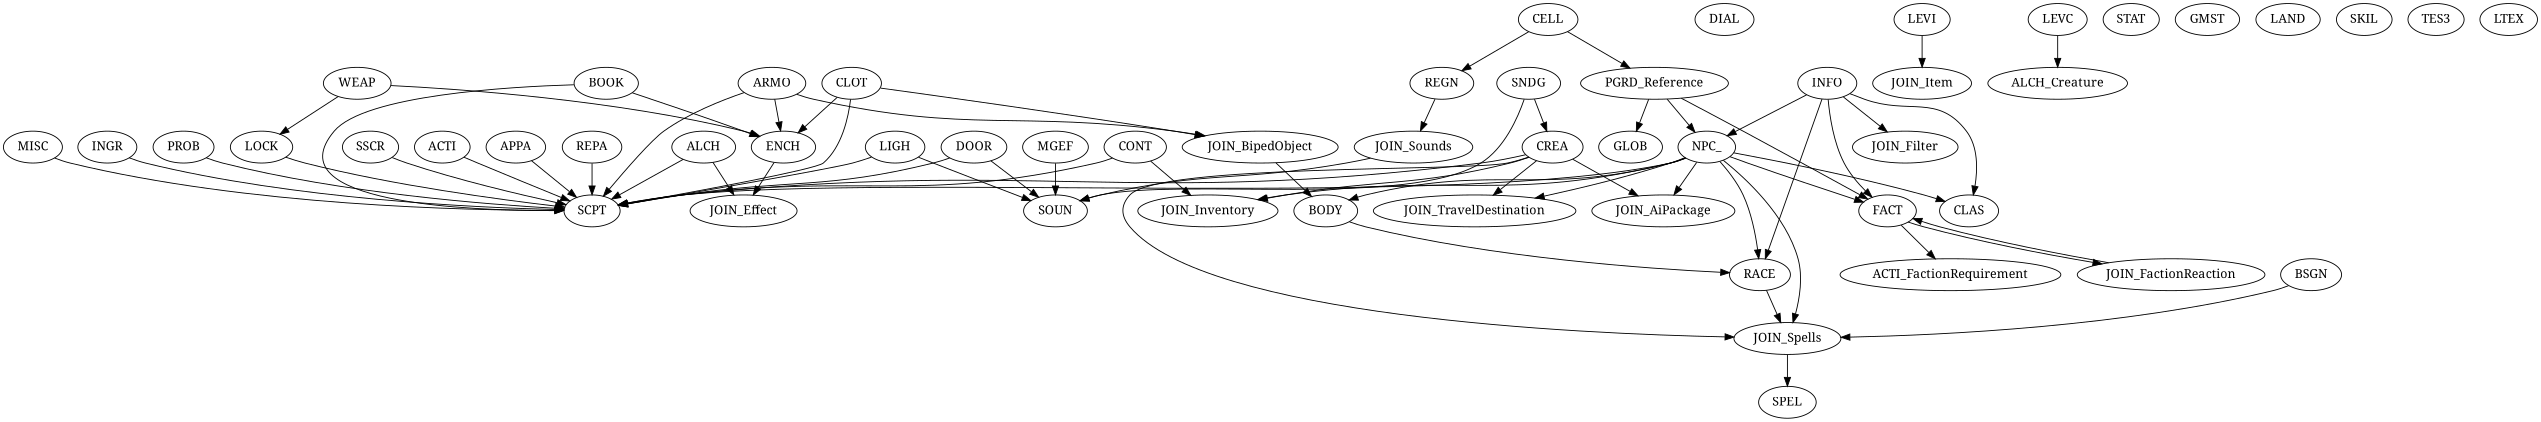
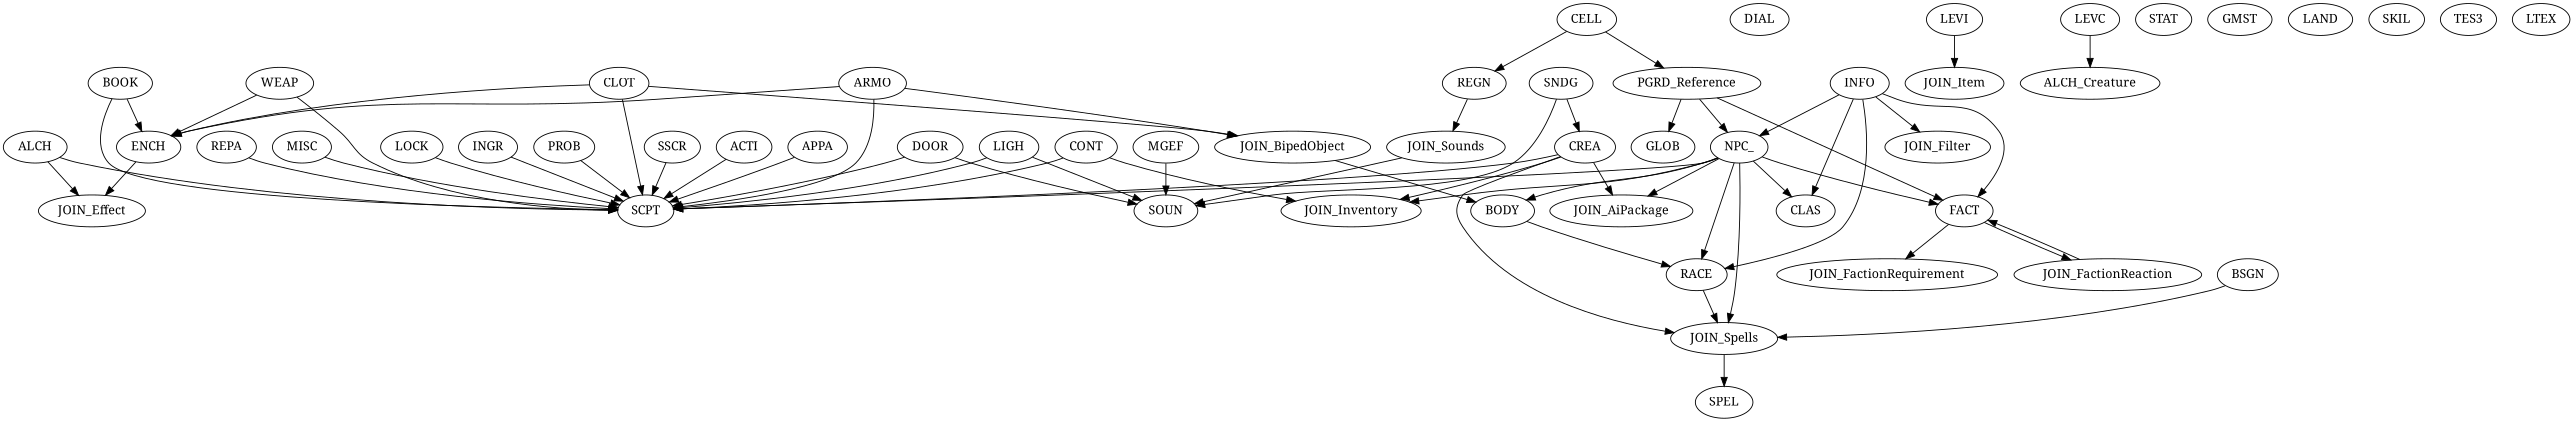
edge "WEAP" -> "LOCK": now "WEAP" -> "SCPT"
node "JOIN_TravelDestination": removed
node "ACTI_FactionRequirement": label "ACTI_FactionRequirement" -> "JOIN_FactionRequirement"
